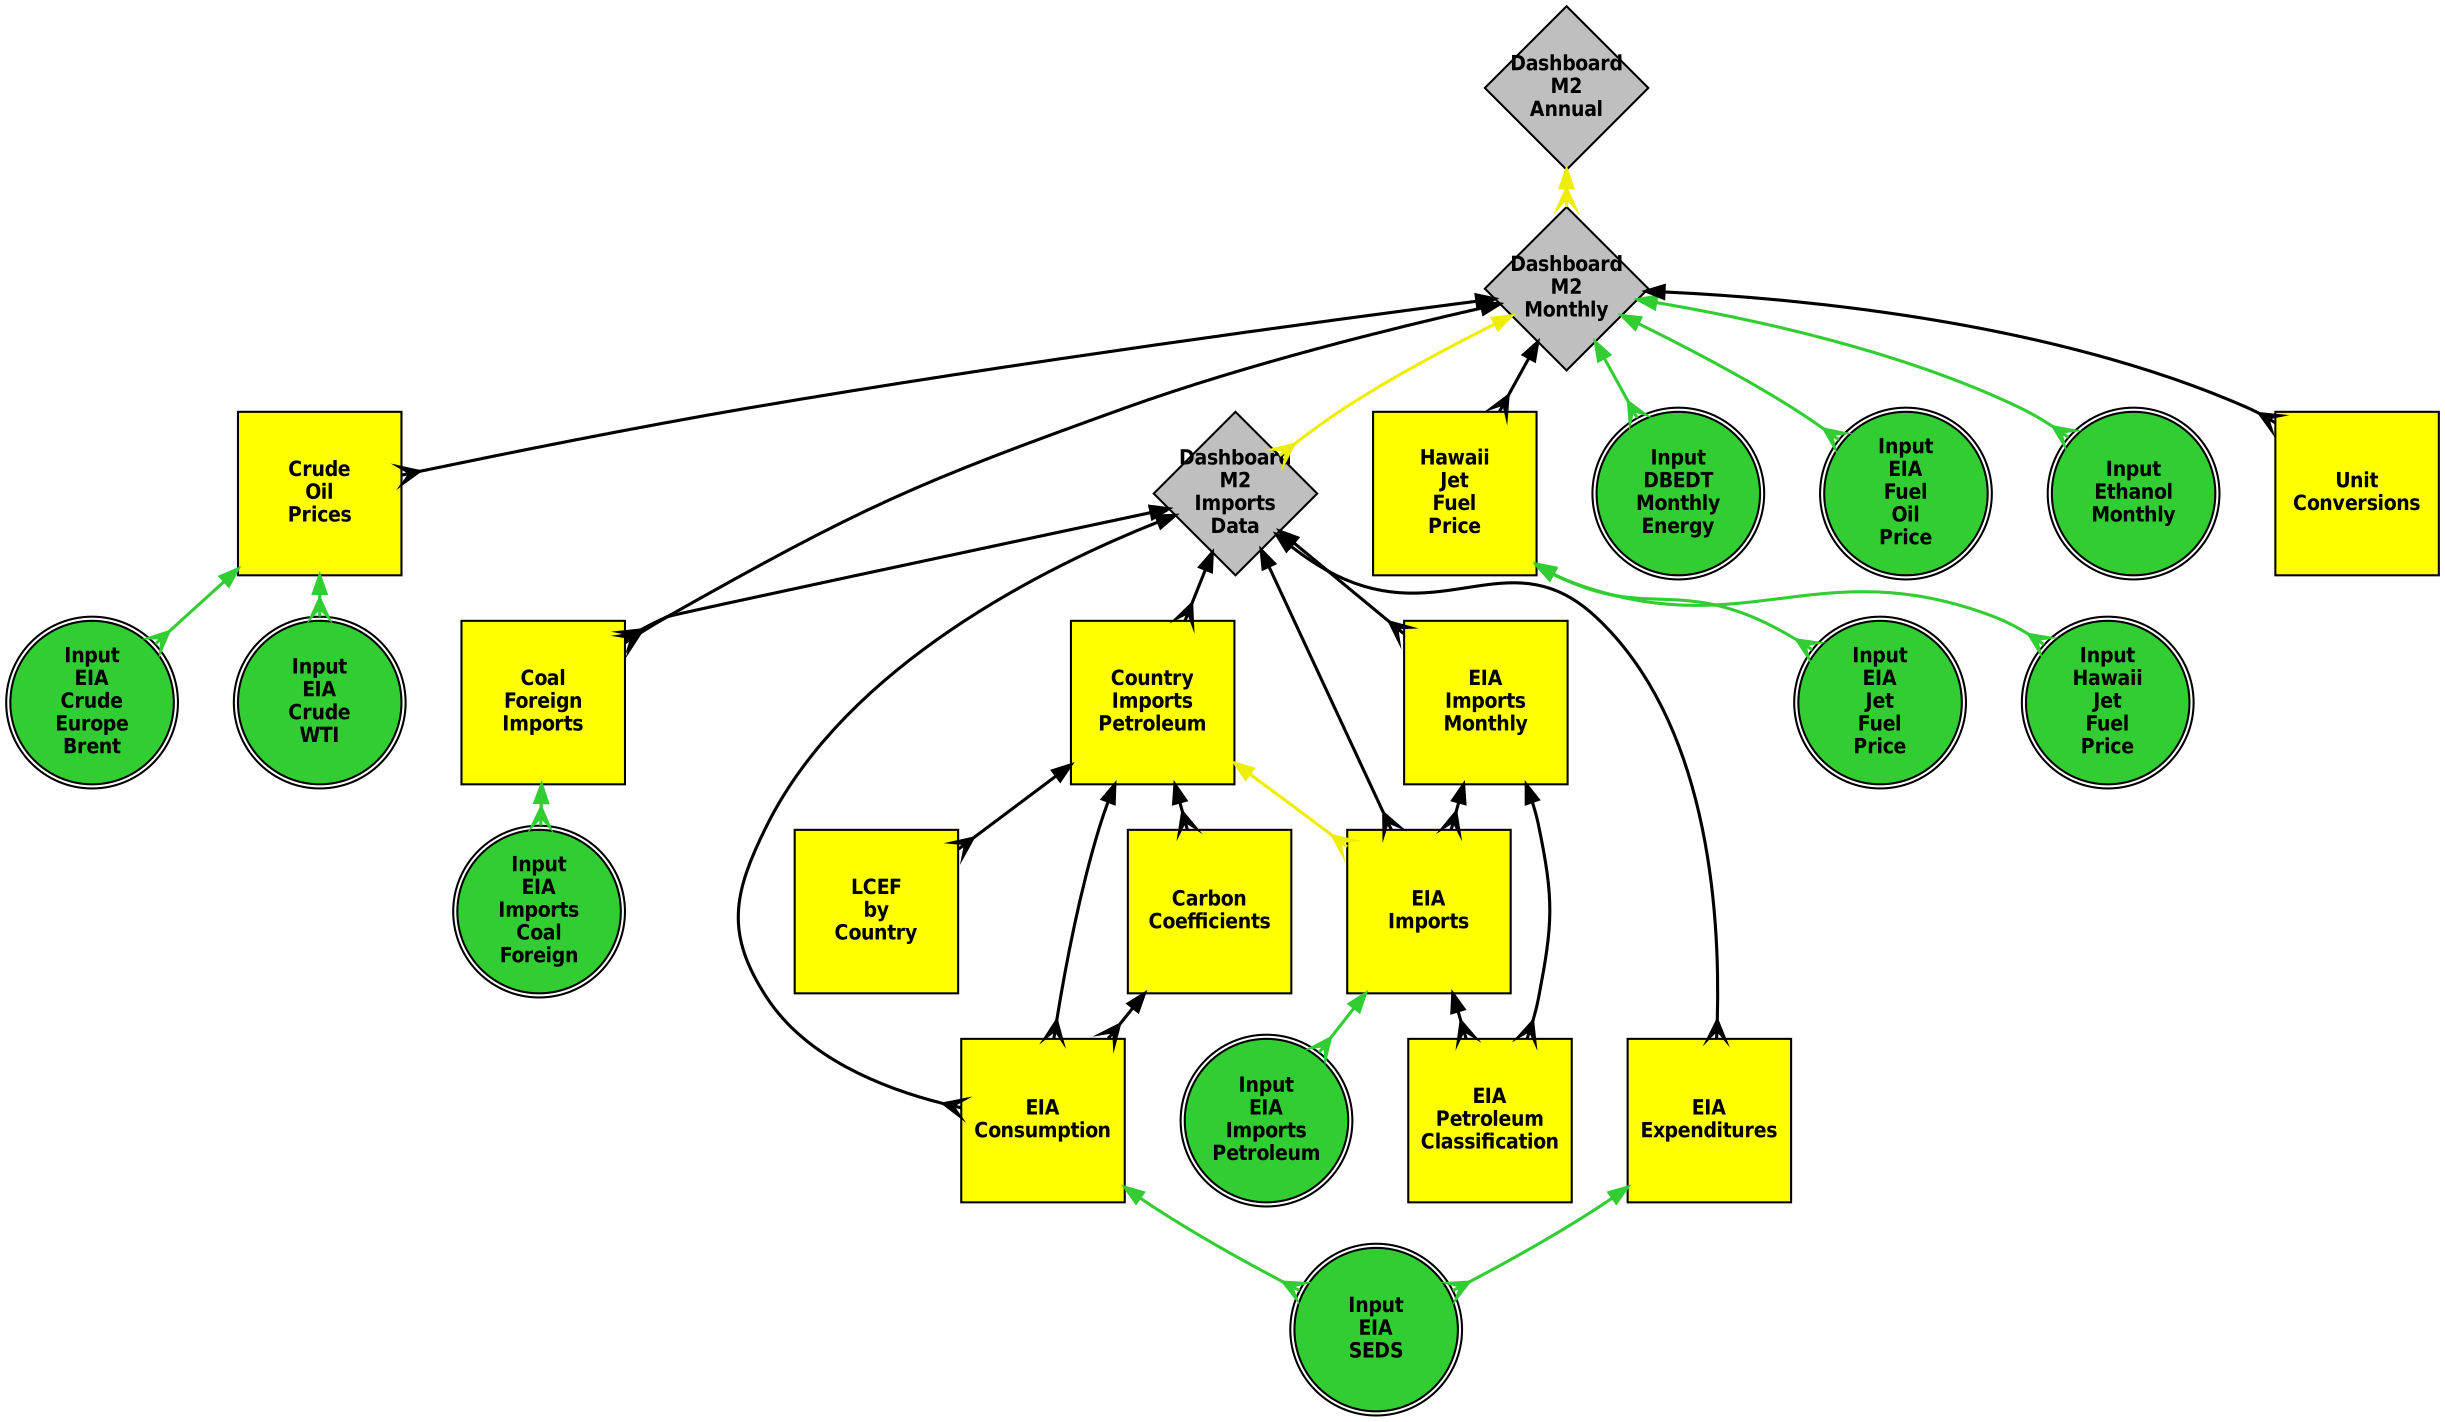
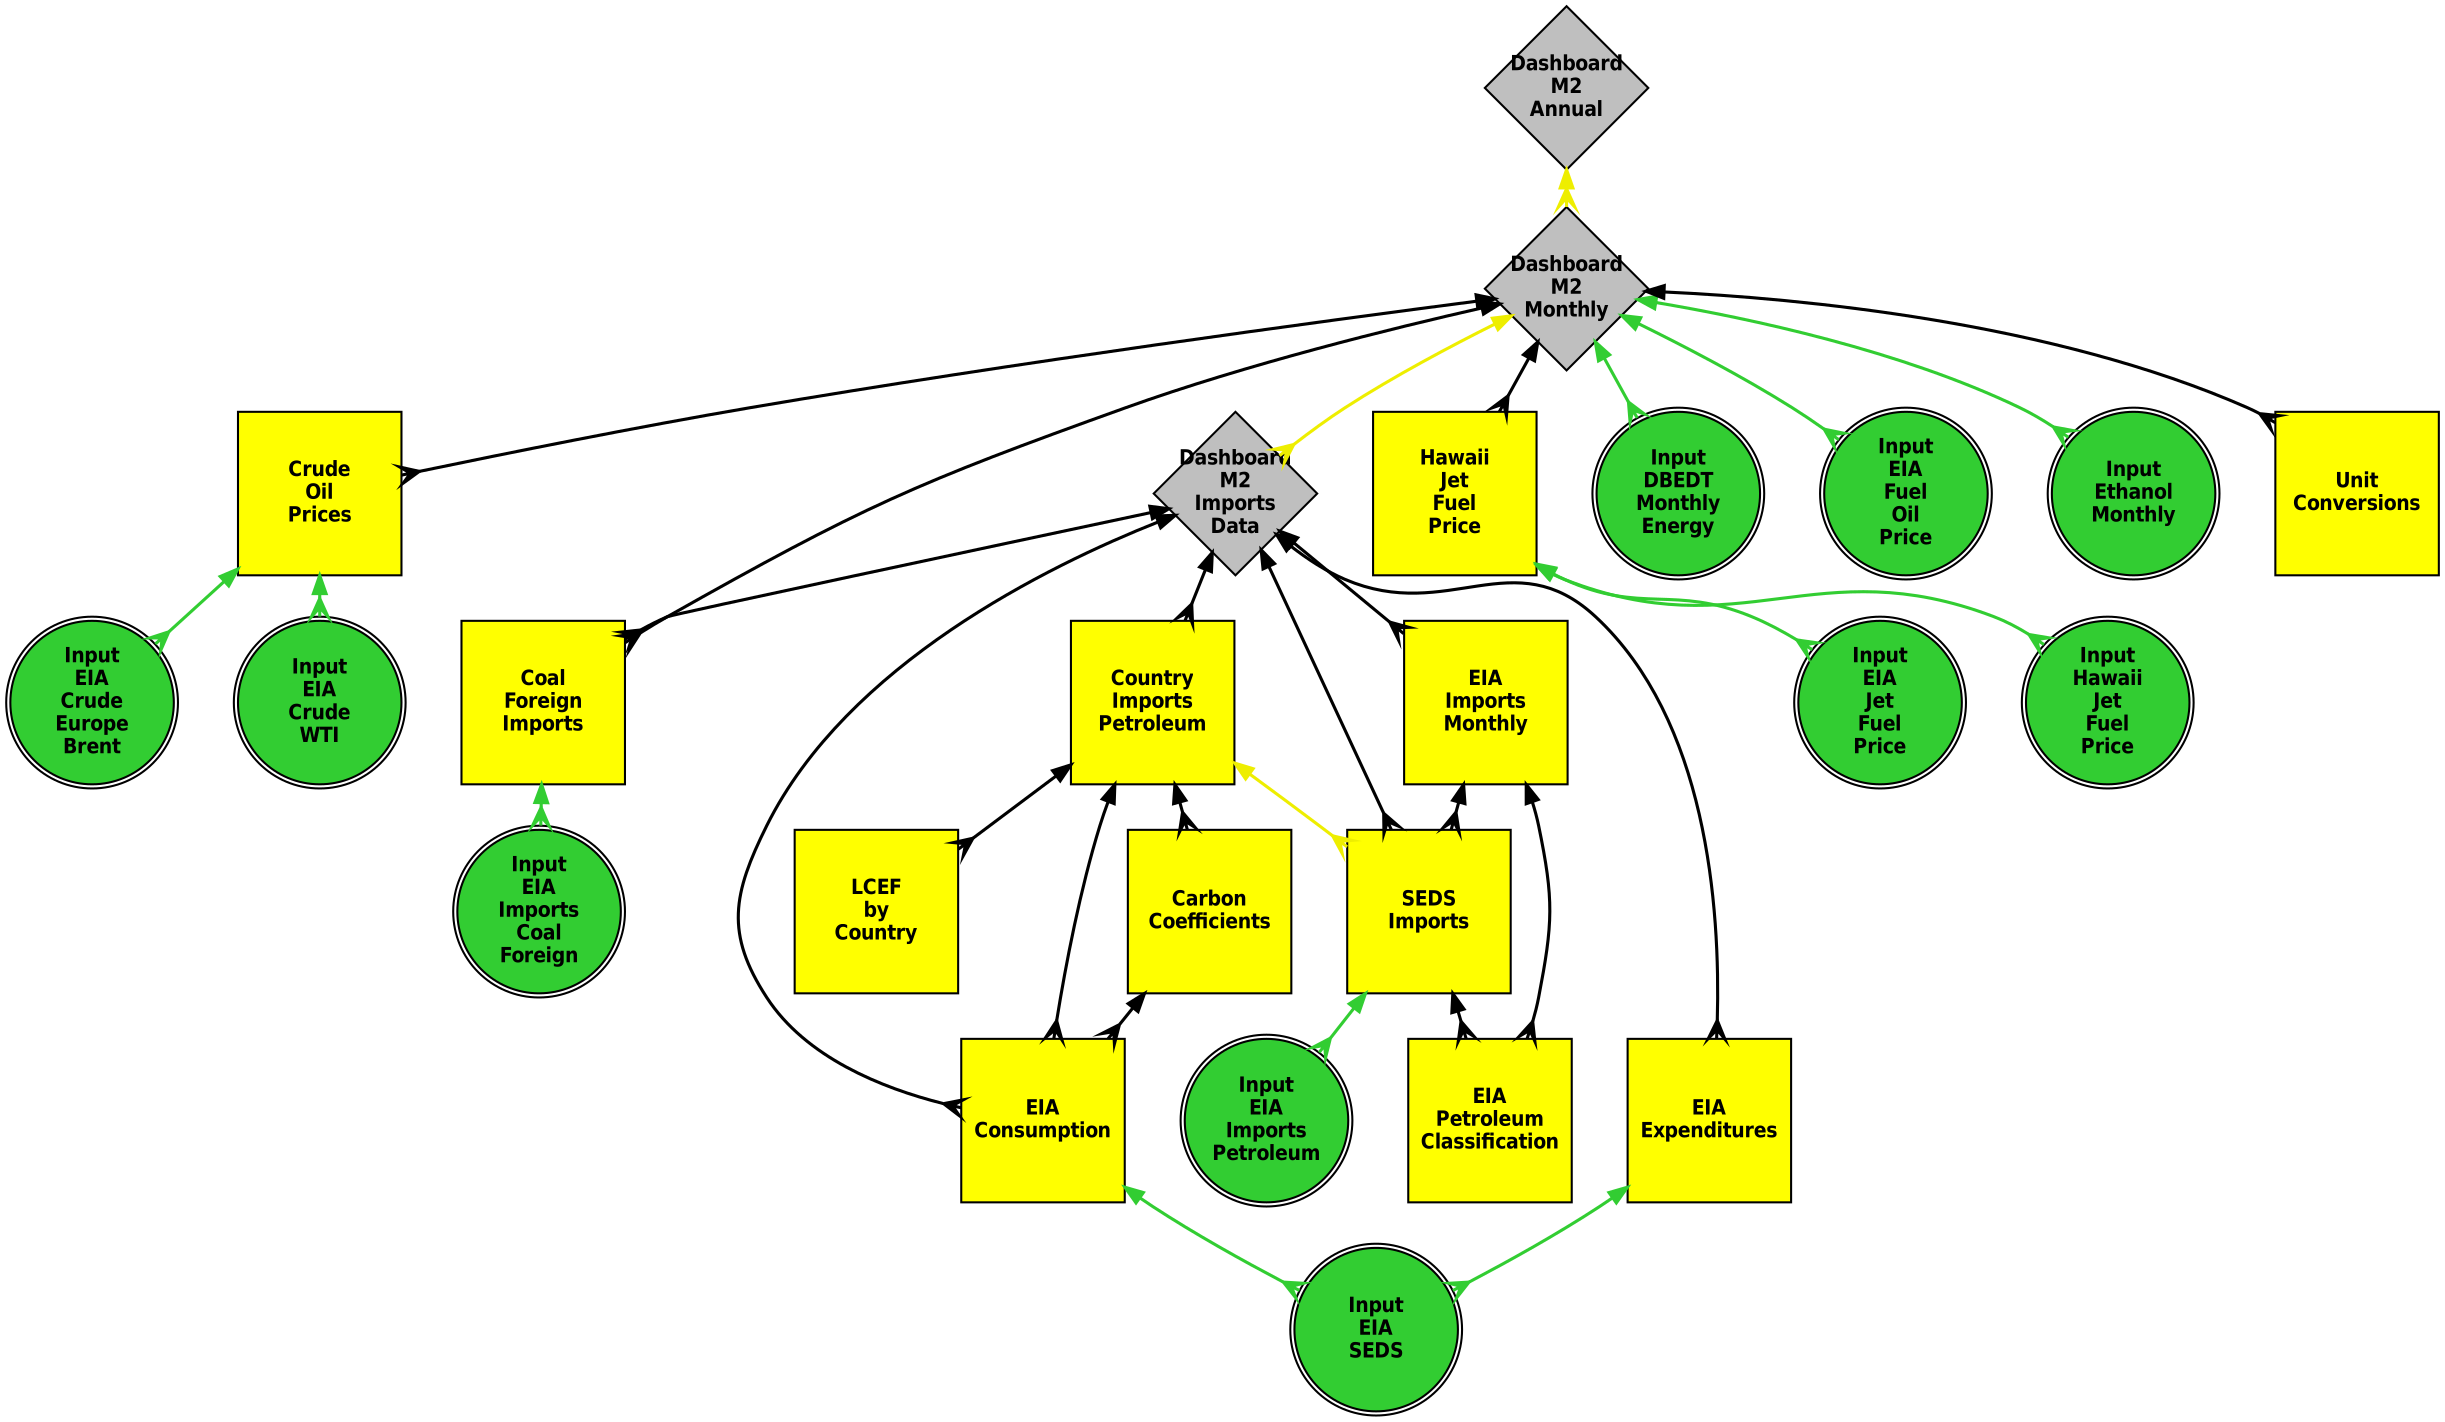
node "EIA Imports": label "EIA Imports" -> "SEDS Imports"
